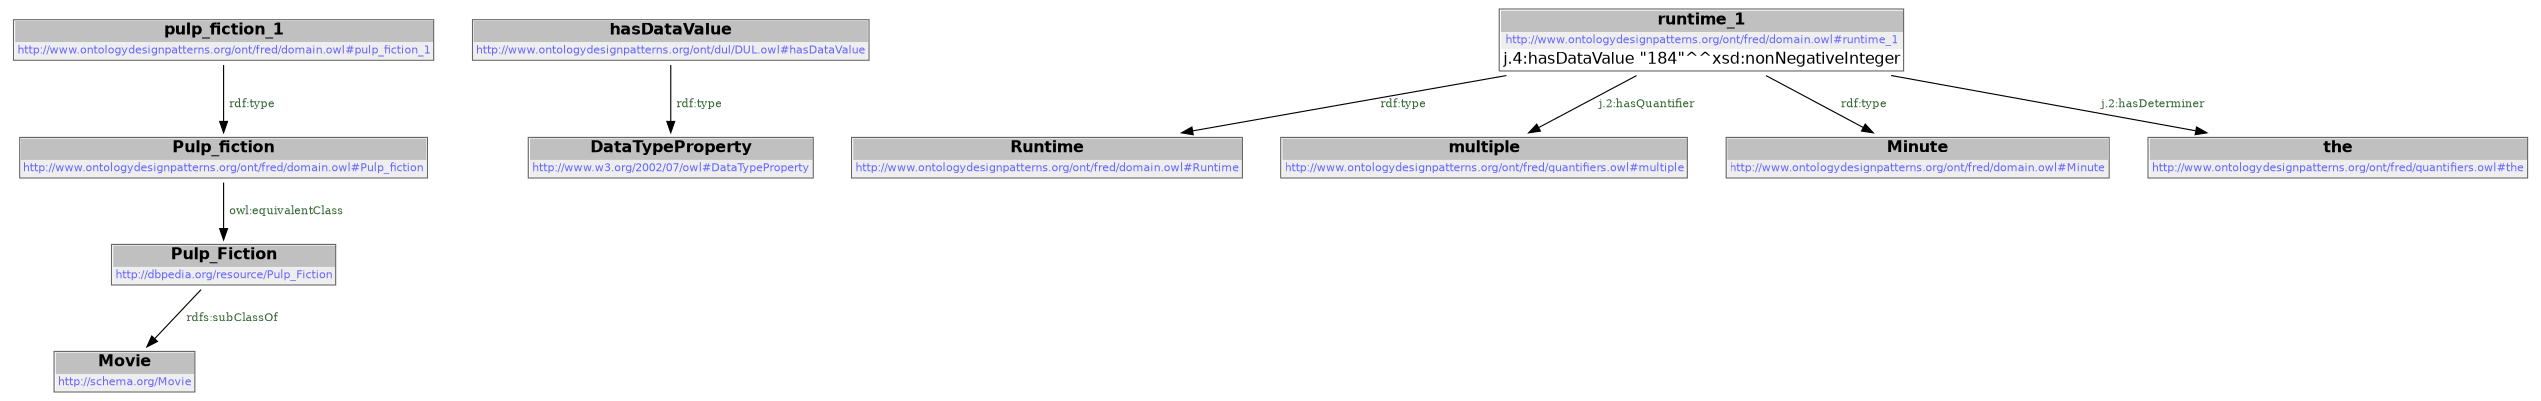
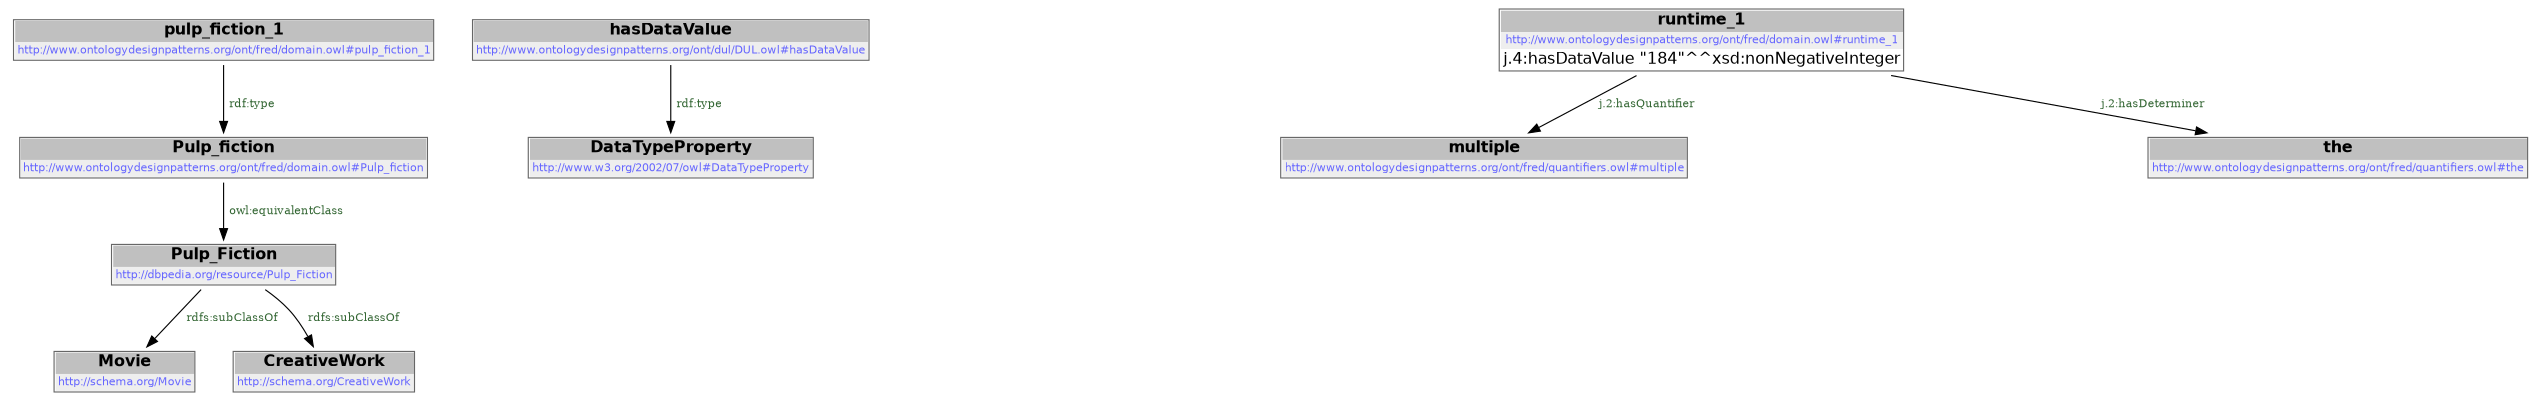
node "Runtime": removed
node "Minute": removed
node "CreativeWork": added
